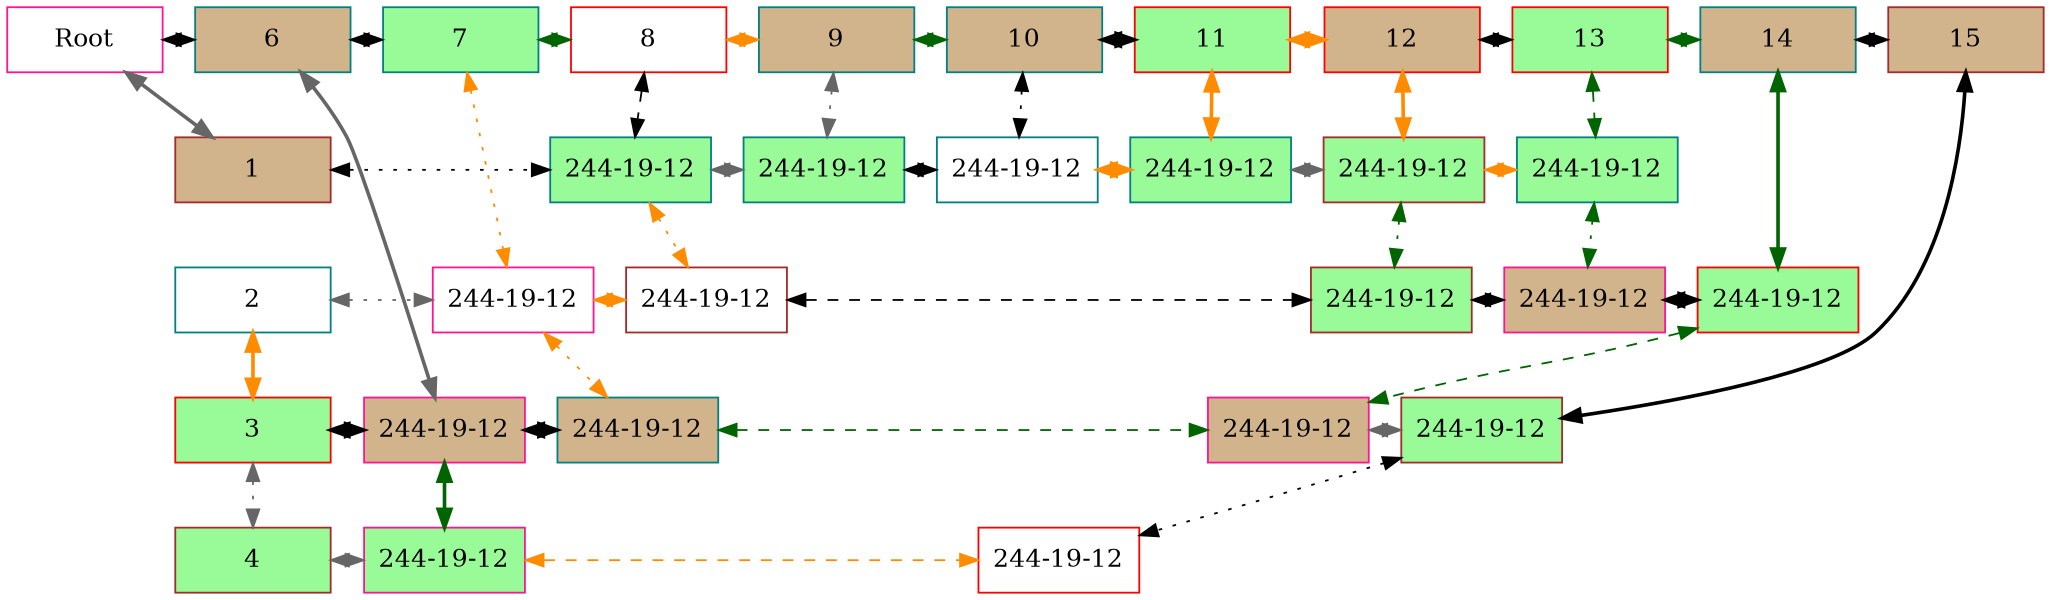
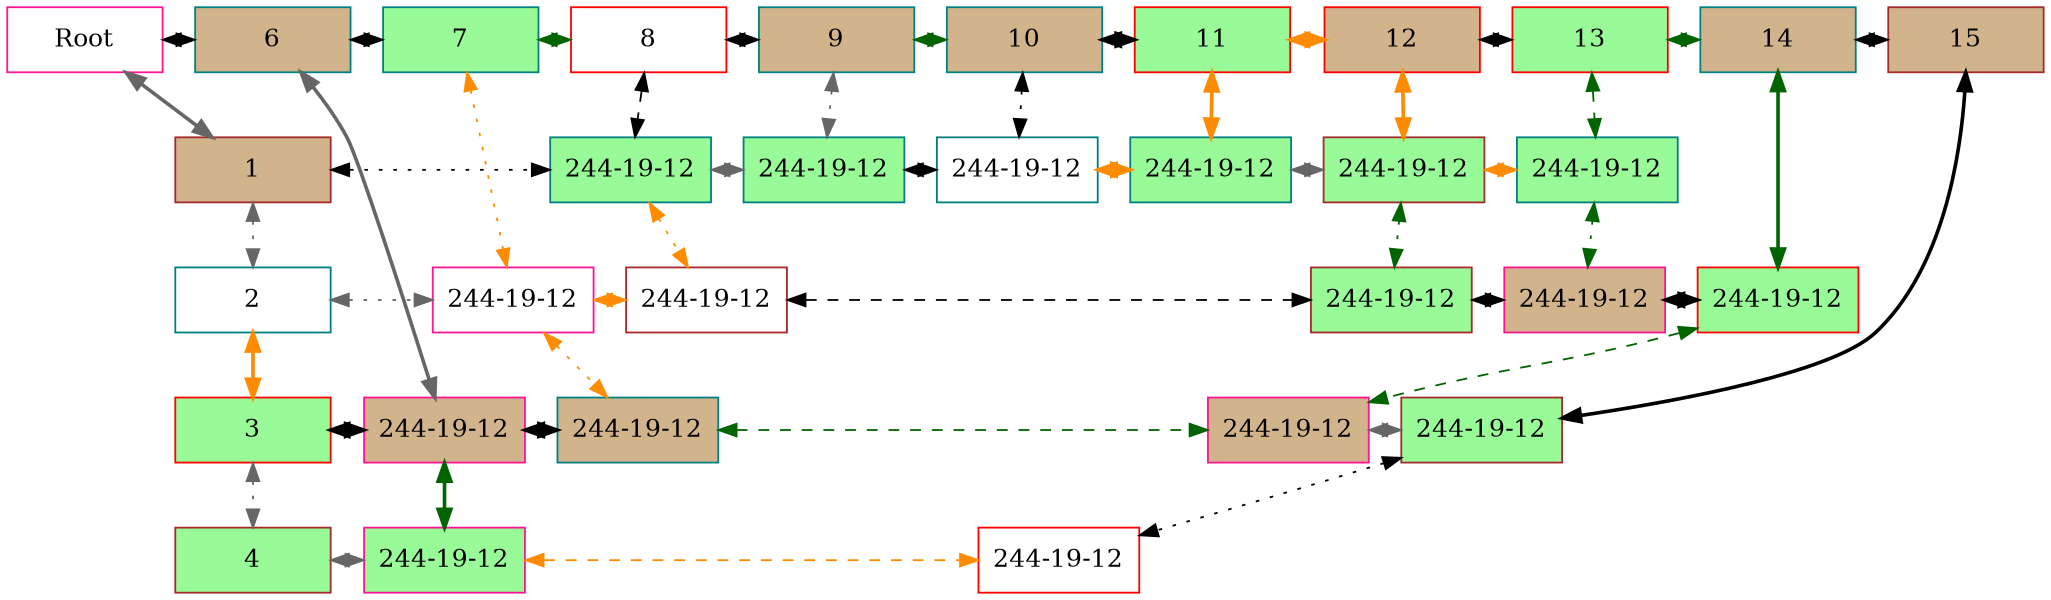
edge "8" -- "9": color darkorange -> black
edge "1" -- "2": added
